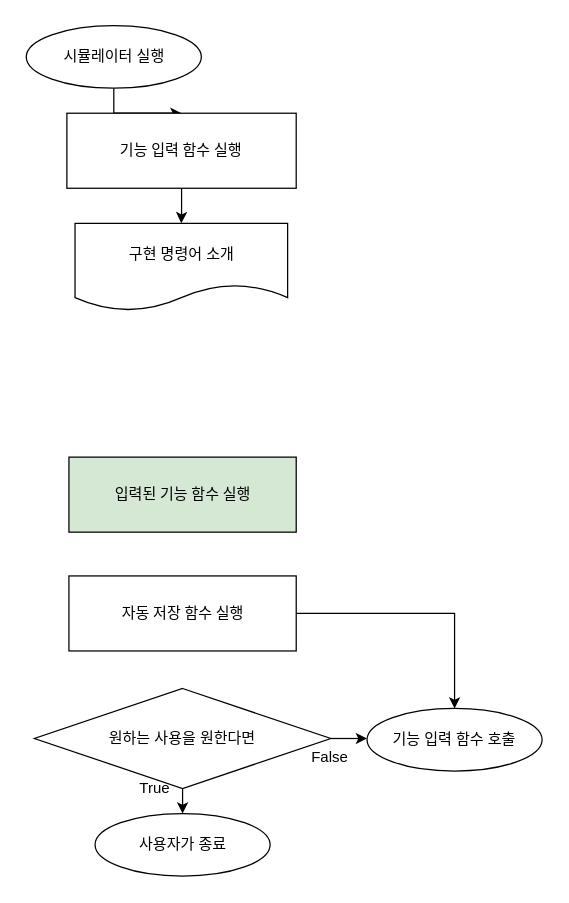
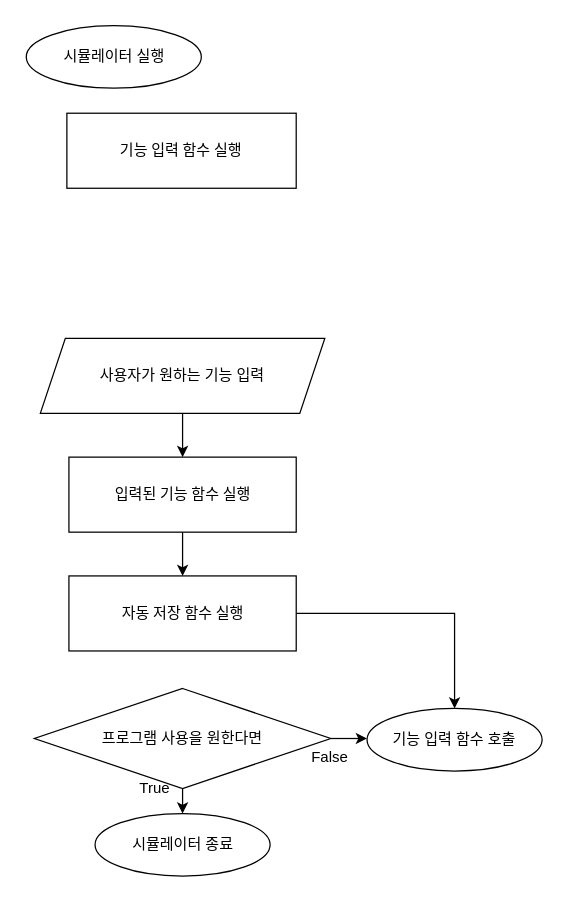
edge "시뮬레이터 실행" -> "기능 입력 함수 실행": removed
edge "기능 입력 함수 실행" -> "구현 명령어 소개": removed
node "구현 명령어 소개": removed
node "사용자가 원하는 기능 입력": added
edge "사용자가 원하는 기능 입력" -> "입력된 기능 함수 실행": added
node "입력된 기능 함수 실행": fillcolor #d5e8d4 -> #ffffff
edge "입력된 기능 함수 실행" -> "자동 저장 함수 실행": added
node "원하는 사용을 원한다면": label "원하는 사용을 원한다면" -> "프로그램 사용을 원한다면"
node "사용자가 종료": label "사용자가 종료" -> "시뮬레이터 종료"
